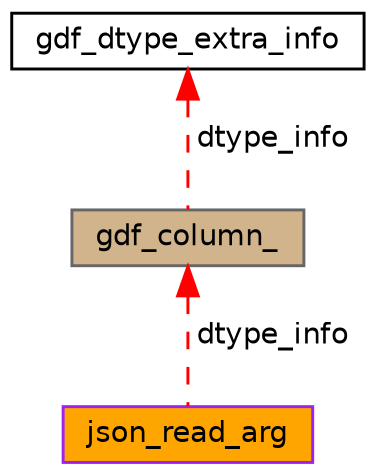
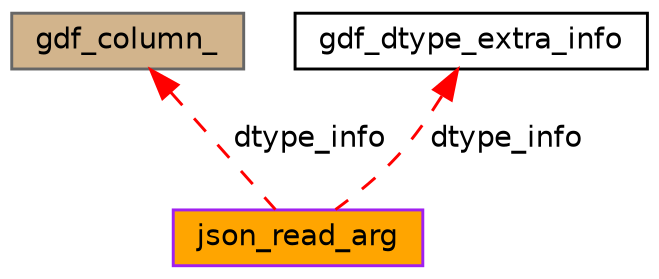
edge "gdf_column_" -> "gdf_dtype_extra_info": now "json_read_arg" -> "gdf_dtype_extra_info"
